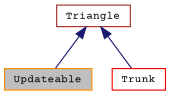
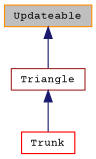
edge "Updateable" -> "Triangle": reversed
